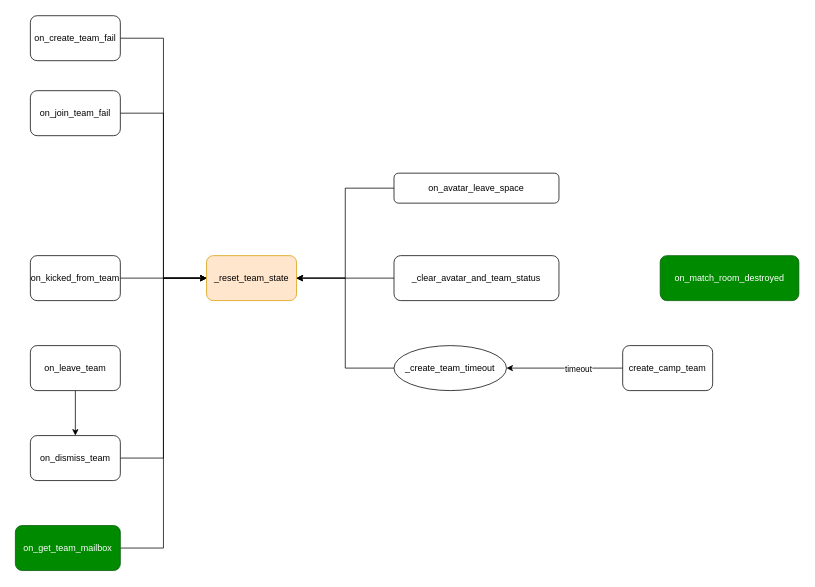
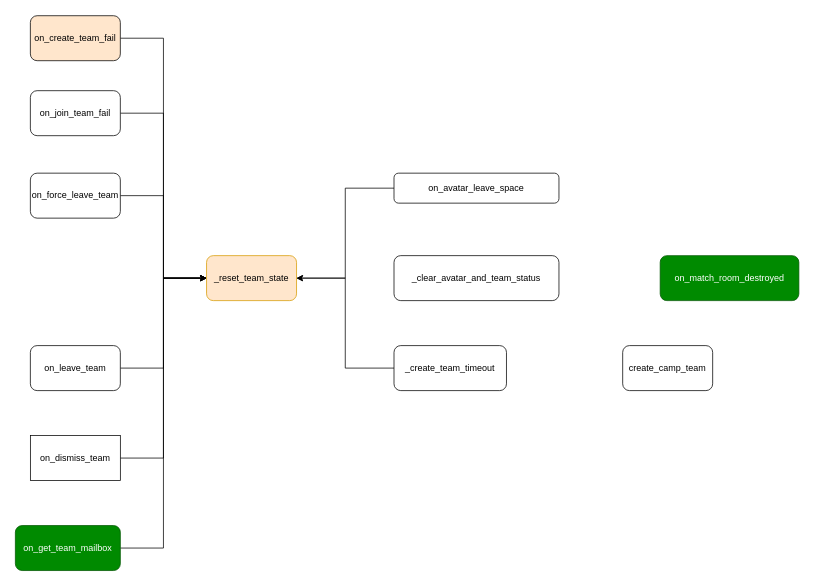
node "on_create_team_fail": fillcolor #ffffff -> #ffe6cc
node "on_force_leave_team": added
edge "on_force_leave_team" -> "_reset_team_state": added
node "on_kicked_from_team": removed
edge "on_kicked_from_team" -> "_reset_team_state": removed
edge "_clear_avatar_and_team_status" -> "_reset_team_state": removed
node "_create_team_timeout": shape ellipse -> rounded rectangle
edge "create_camp_team" -> "_create_team_timeout": removed, label "timeout"
edge "on_leave_team" -> "on_dismiss_team": now "on_leave_team" -> "_reset_team_state"
node "on_dismiss_team": shape rounded rectangle -> rectangle
